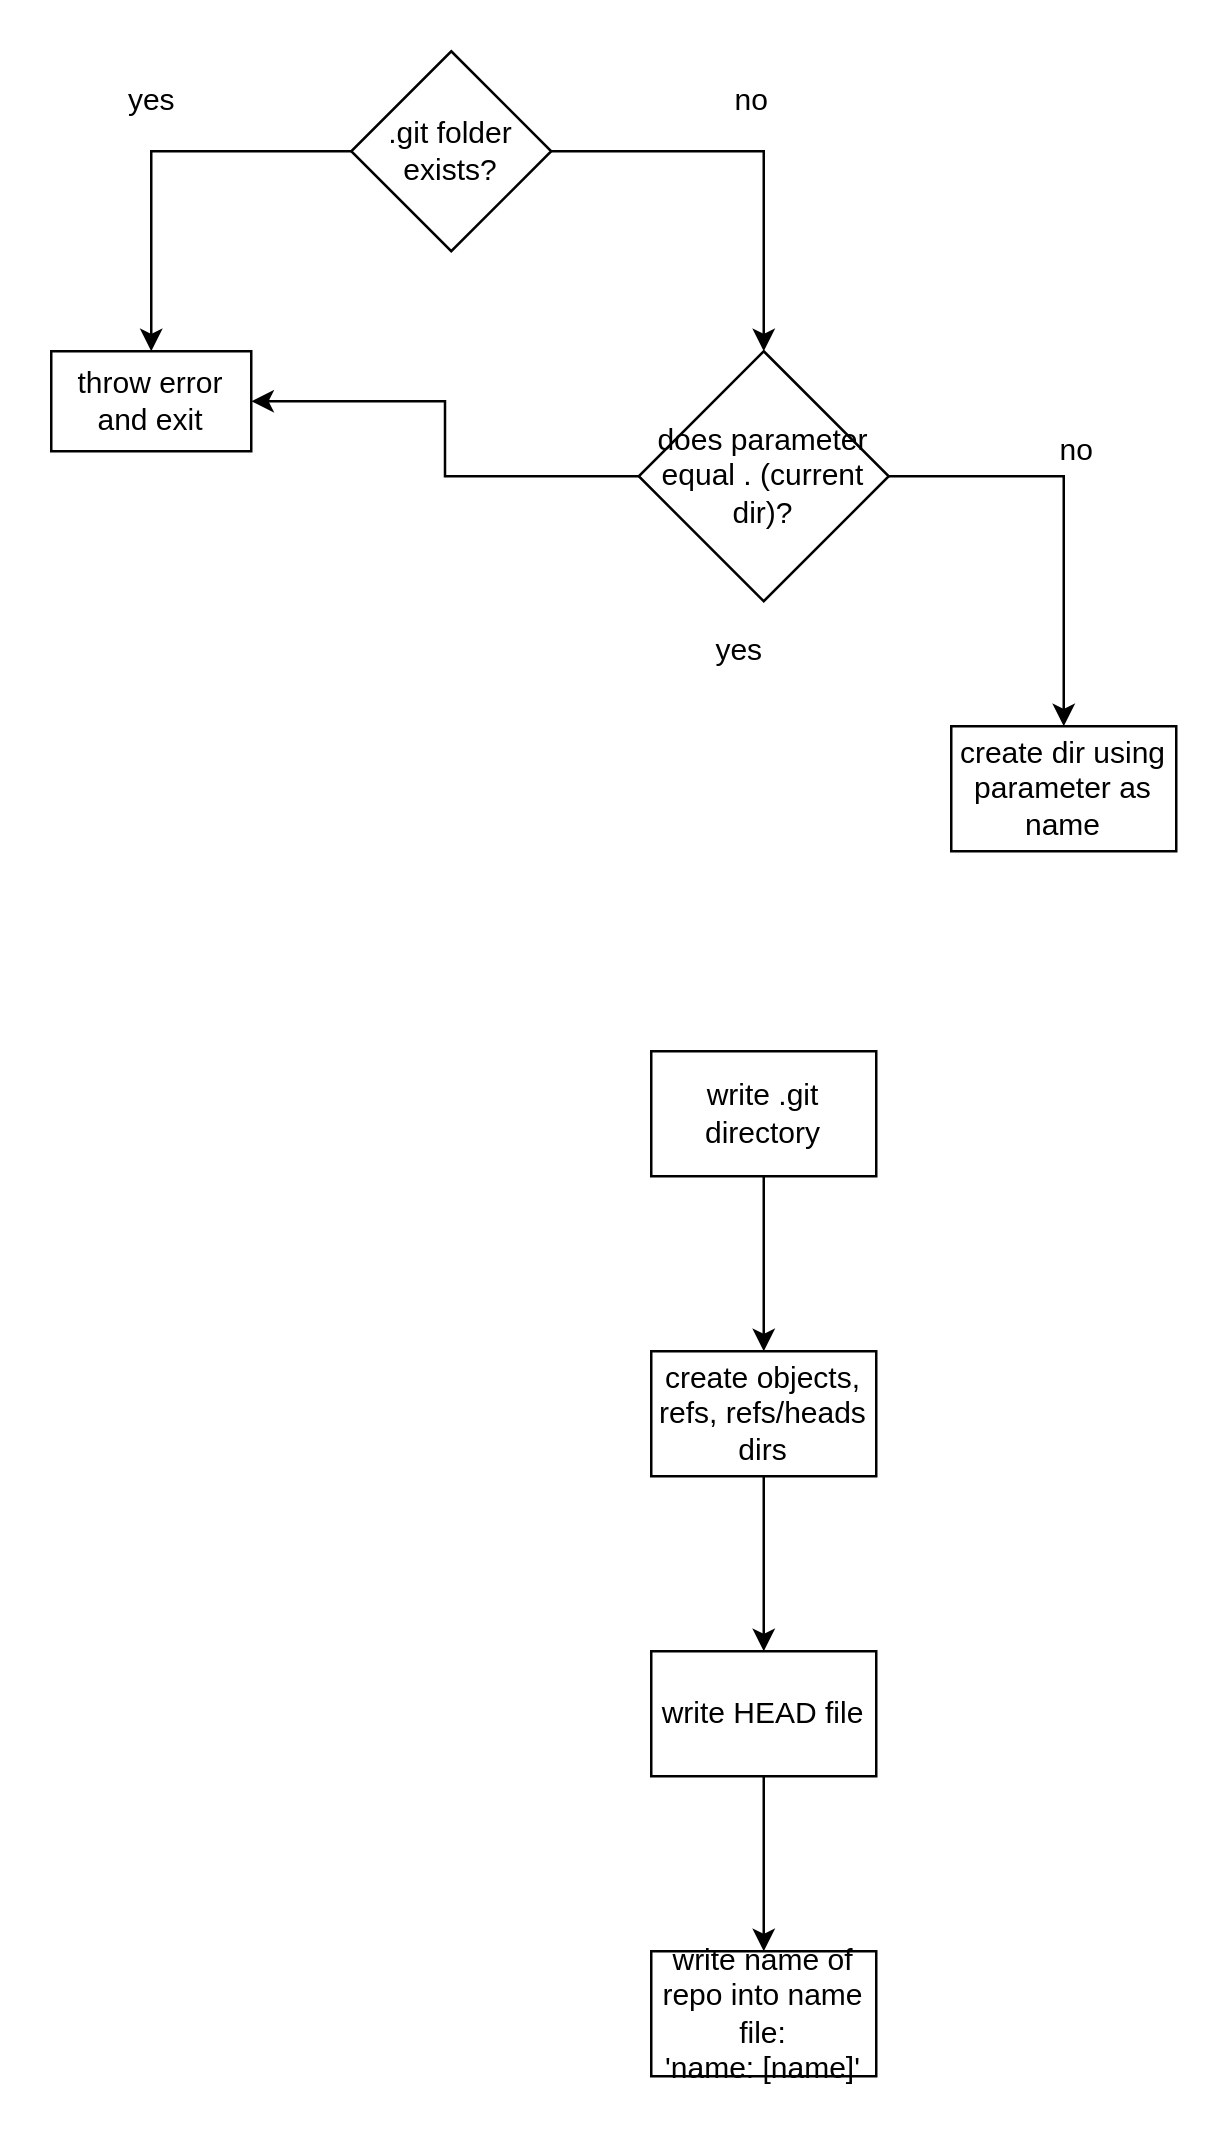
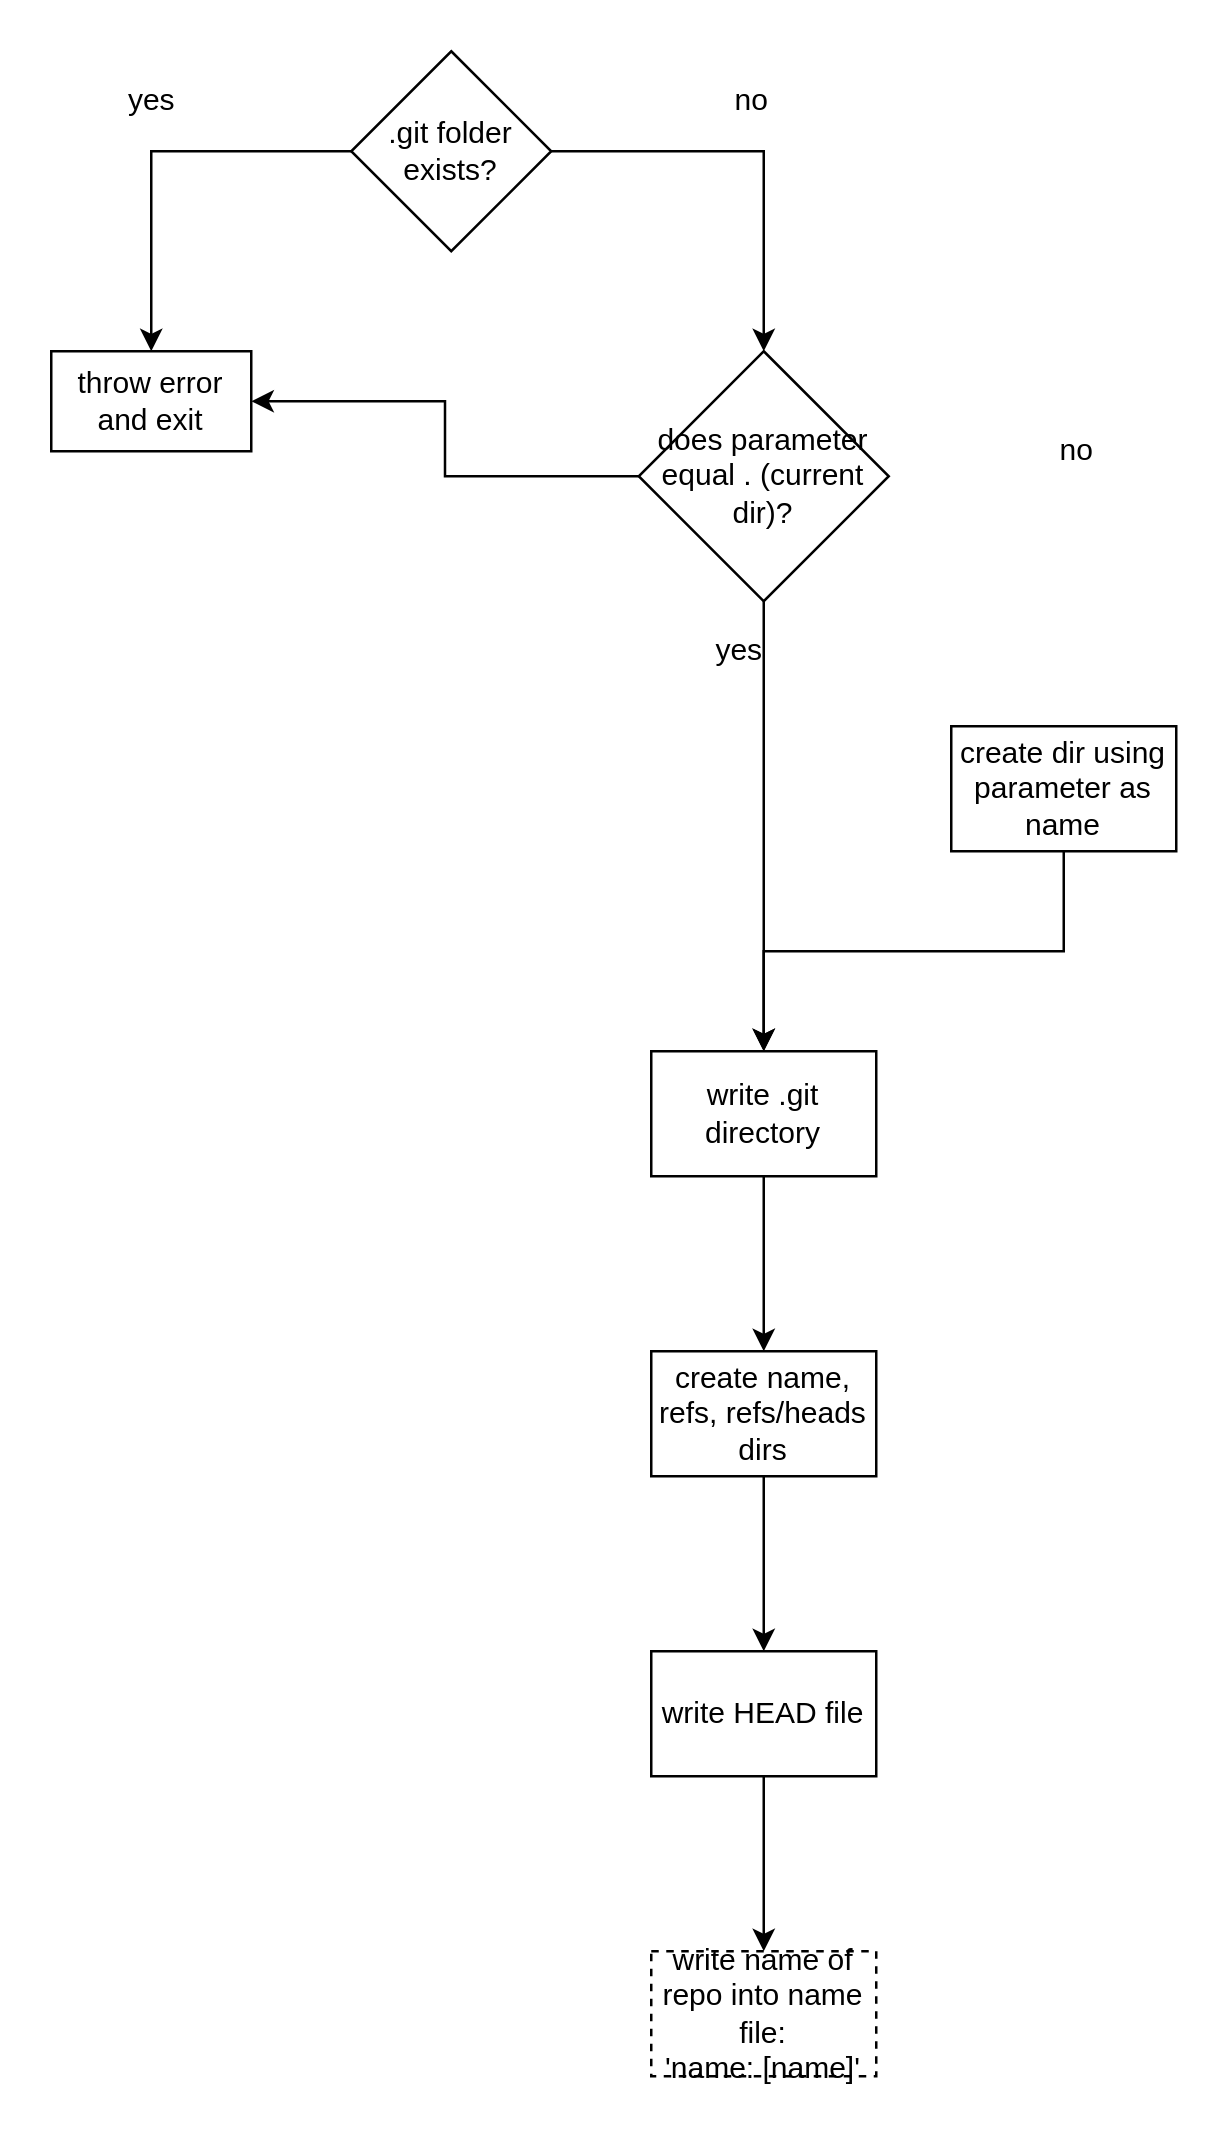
edge "does parameter equal . (current dir)?" -> "create dir using parameter as name": now "does parameter equal . (current dir)?" -> "write .git directory"
edge "create dir using parameter as name" -> "write .git directory": added
node "create objects, refs, refs/heads dirs": label "create objects, refs, refs/heads dirs" -> "create name, refs, refs/heads dirs"
node "write name of repo into name file: 'name: [name]'": style solid -> dashed
